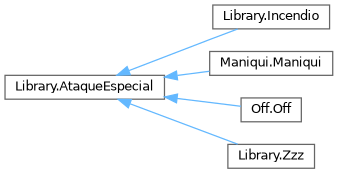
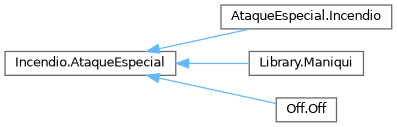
node "Library.Incendio": label "Library.Incendio" -> "AtaqueEspecial.Incendio"
node "Maniqui.Maniqui": label "Maniqui.Maniqui" -> "Library.Maniqui"
node "Library.AtaqueEspecial": label "Library.AtaqueEspecial" -> "Incendio.AtaqueEspecial"
node "Library.Zzz": removed
